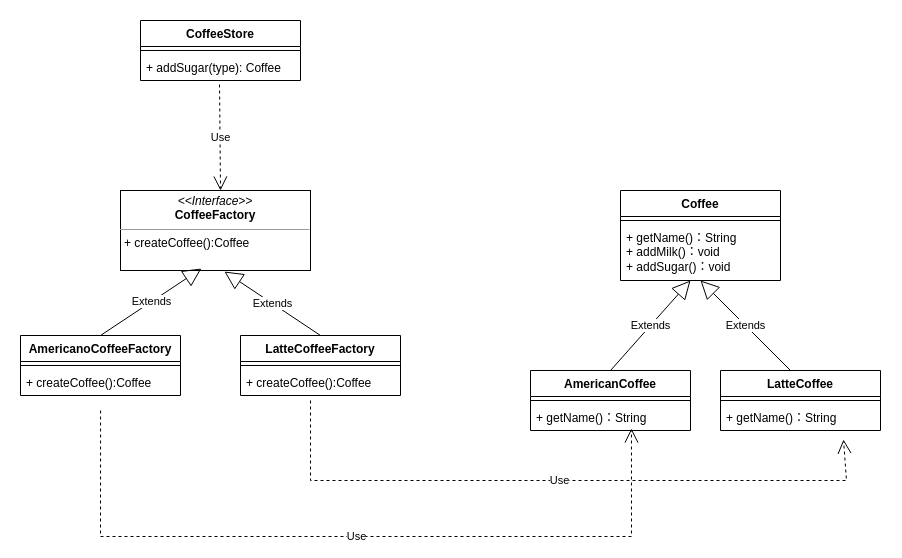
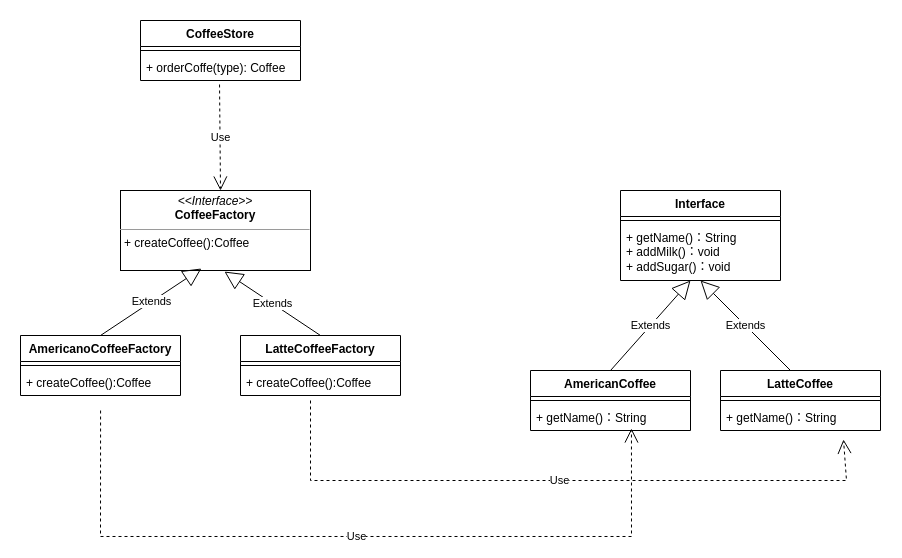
node "+ addSugar(type): Coffee": label "+ addSugar(type): Coffee" -> "+ orderCoffe(type): Coffee"
node "Coffee": label "Coffee" -> "Interface"
